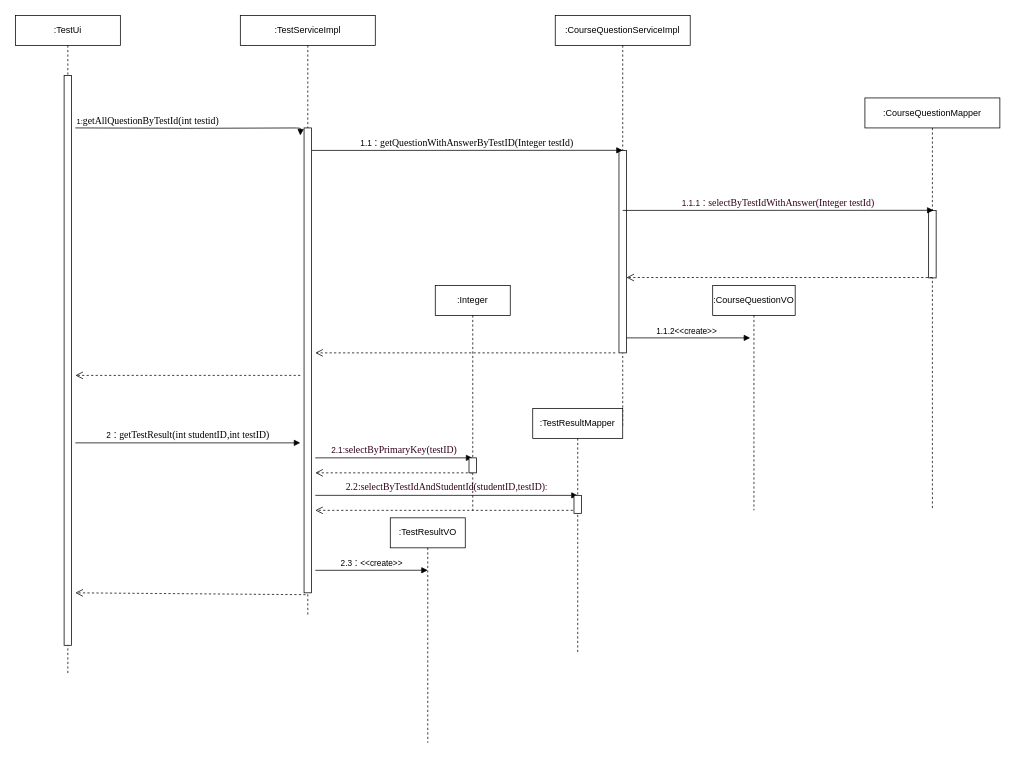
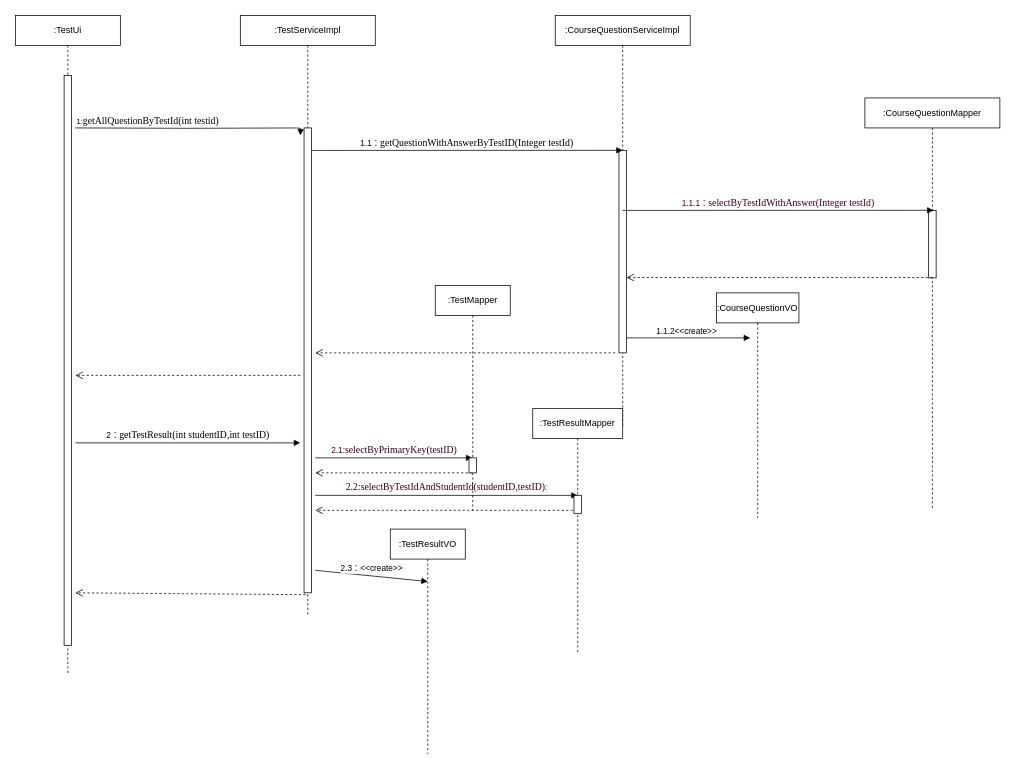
node ":Integer": label ":Integer" -> ":TestMapper"
node ":CourseQuestionVO": moved (754, 398) -> (758, 405)
node ":TestResultVO": moved (428, 630) -> (428, 642)
